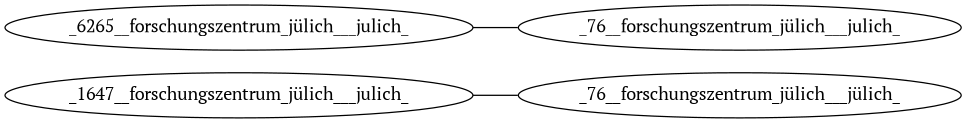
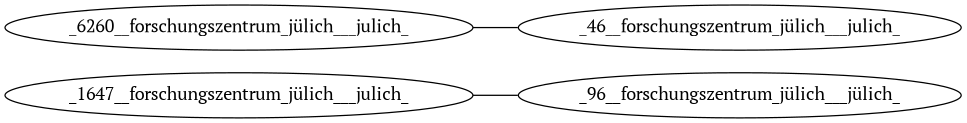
node "_6265__forschungszentrum_jülich___julich_": label "_6265__forschungszentrum_jülich___julich_" -> "_6260__forschungszentrum_jülich___julich_"
node "_76__forschungszentrum_jülich___julich_": label "_76__forschungszentrum_jülich___julich_" -> "_46__forschungszentrum_jülich___julich_"
node "_76__forschungszentrum_jülich___jülich_": label "_76__forschungszentrum_jülich___jülich_" -> "_96__forschungszentrum_jülich___jülich_"
